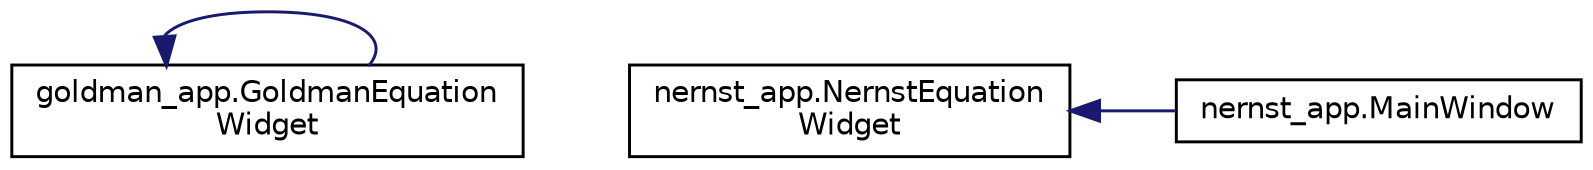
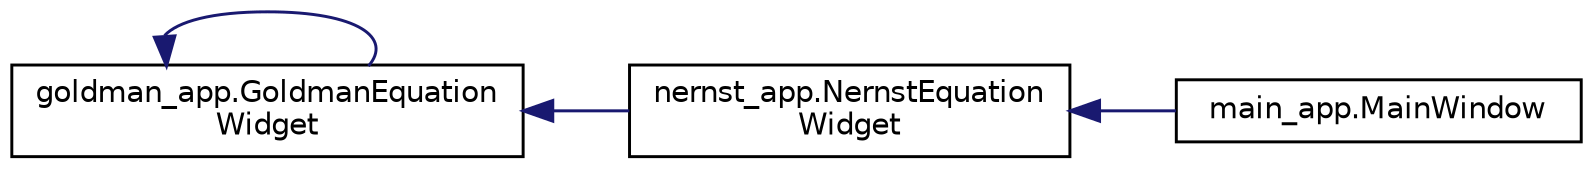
edge "nernst_app.NernstEquation Widget" -> "goldman_app.GoldmanEquation Widget": added
node "nernst_app.MainWindow": label "nernst_app.MainWindow" -> "main_app.MainWindow"
